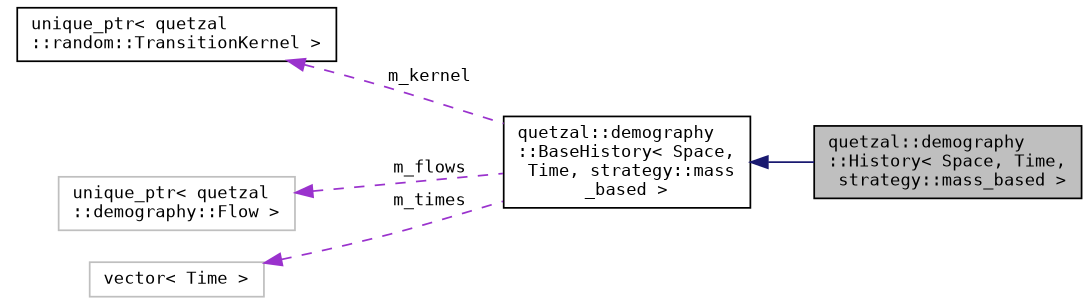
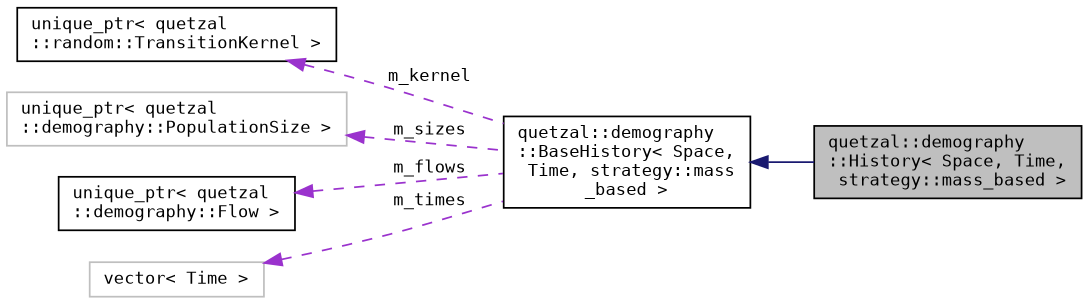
node "unique_ptr< quetzal ::demography::PopulationSize >": added
node "unique_ptr< quetzal ::demography::Flow >": color grey75 -> black
